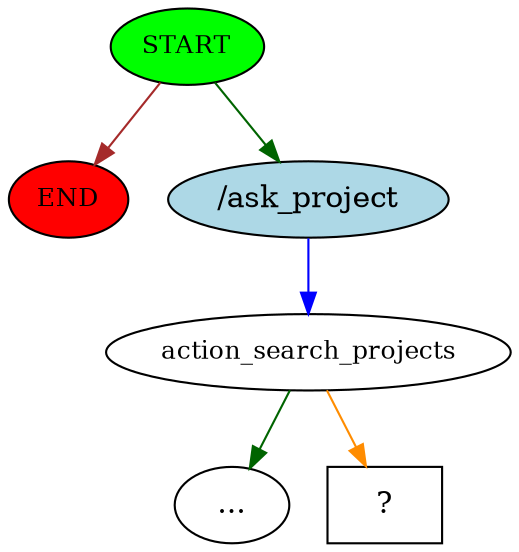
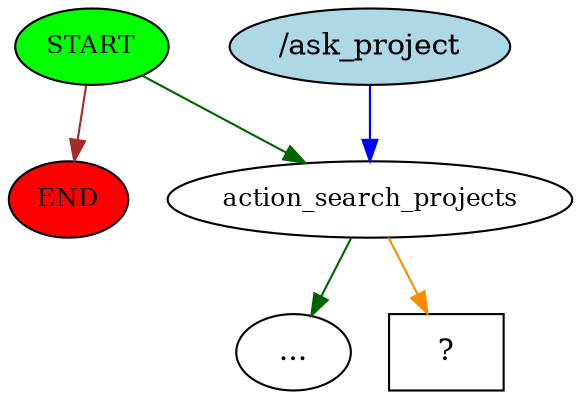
edge "START" -> "/ask_project": now "START" -> "action_search_projects"
